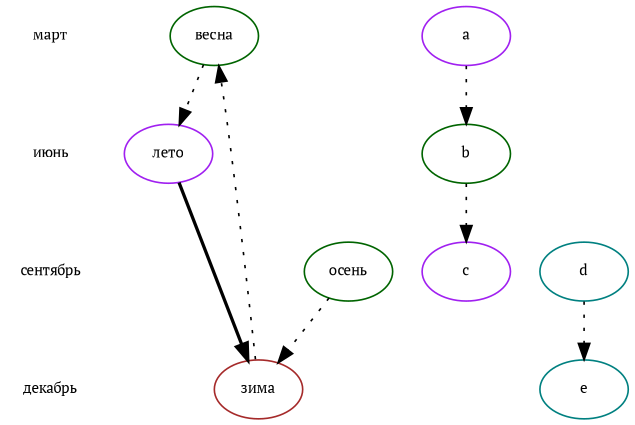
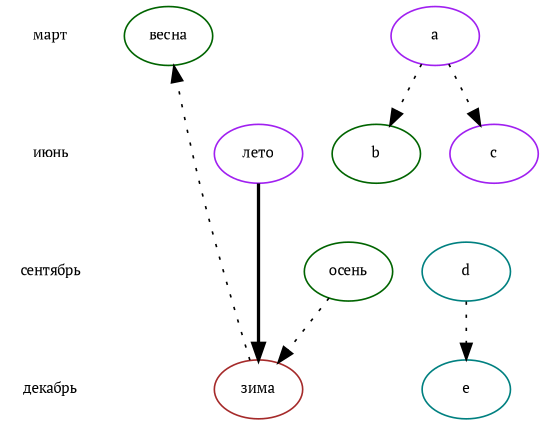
edge "весна" -> "лето": removed
edge "b" -> "c": now "a" -> "c"
